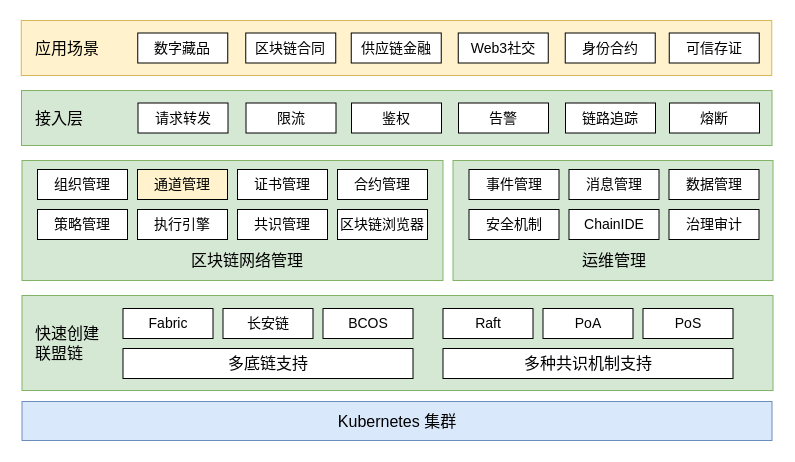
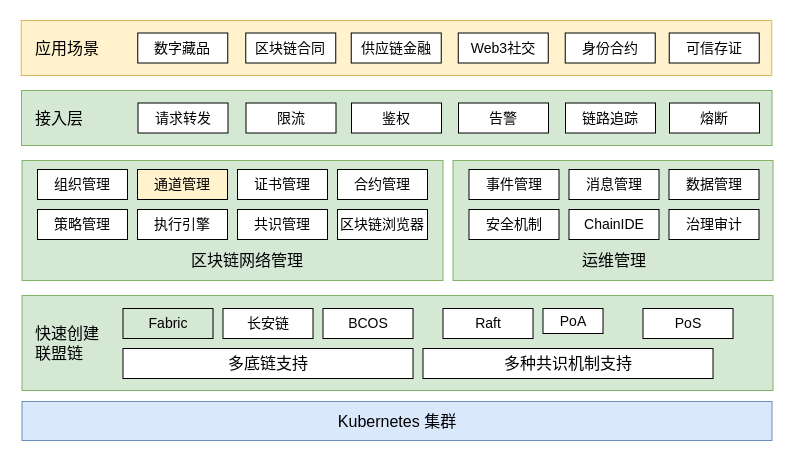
node "Fabric": fillcolor #ffffff -> #d5e8d4
node "PoA": size 90x30 -> 60x25
node "多种共识机制支持": moved (588, 364) -> (568, 364)
